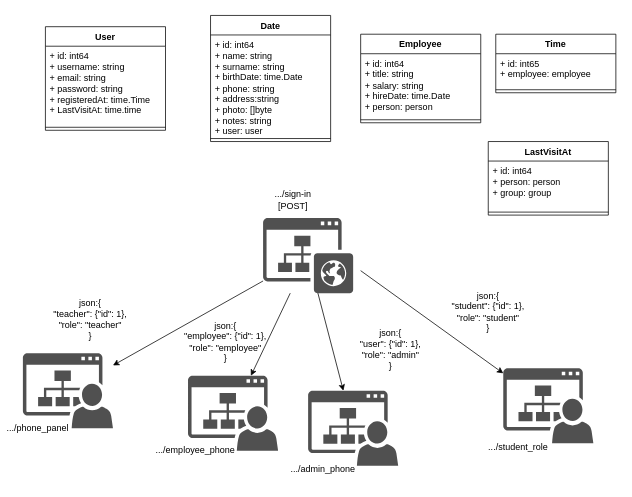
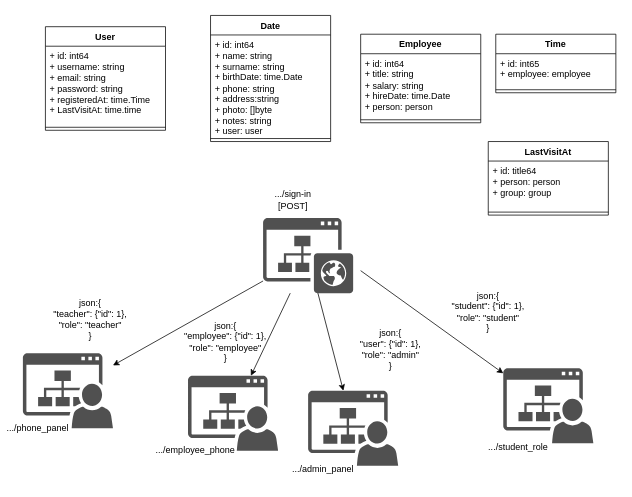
node "+ id: int64 + person: person + group: group": label "+ id: int64 + person: person + group: group" -> "+ id: title64 + person: person + group: group"
node ".../admin_phone": label ".../admin_phone" -> ".../admin_panel"
